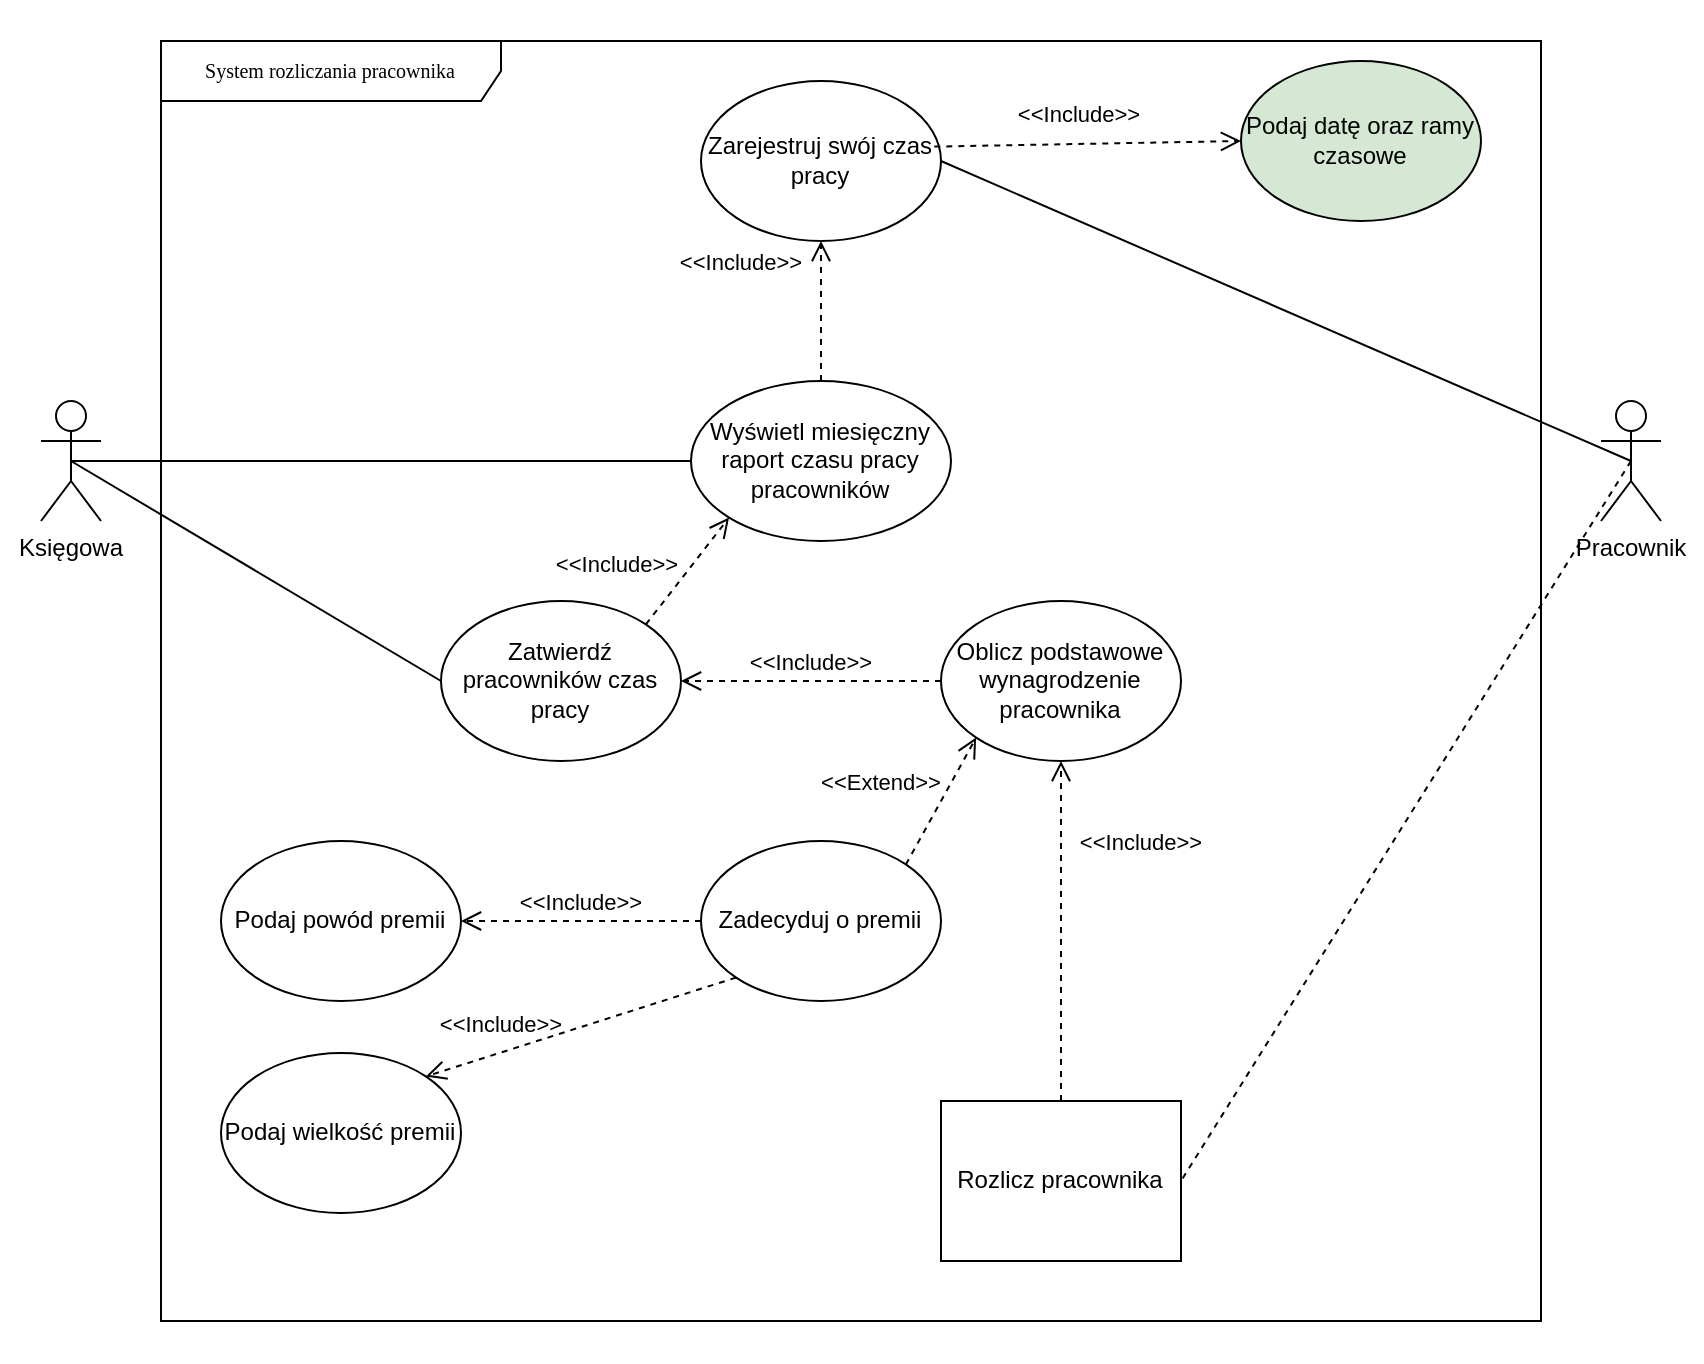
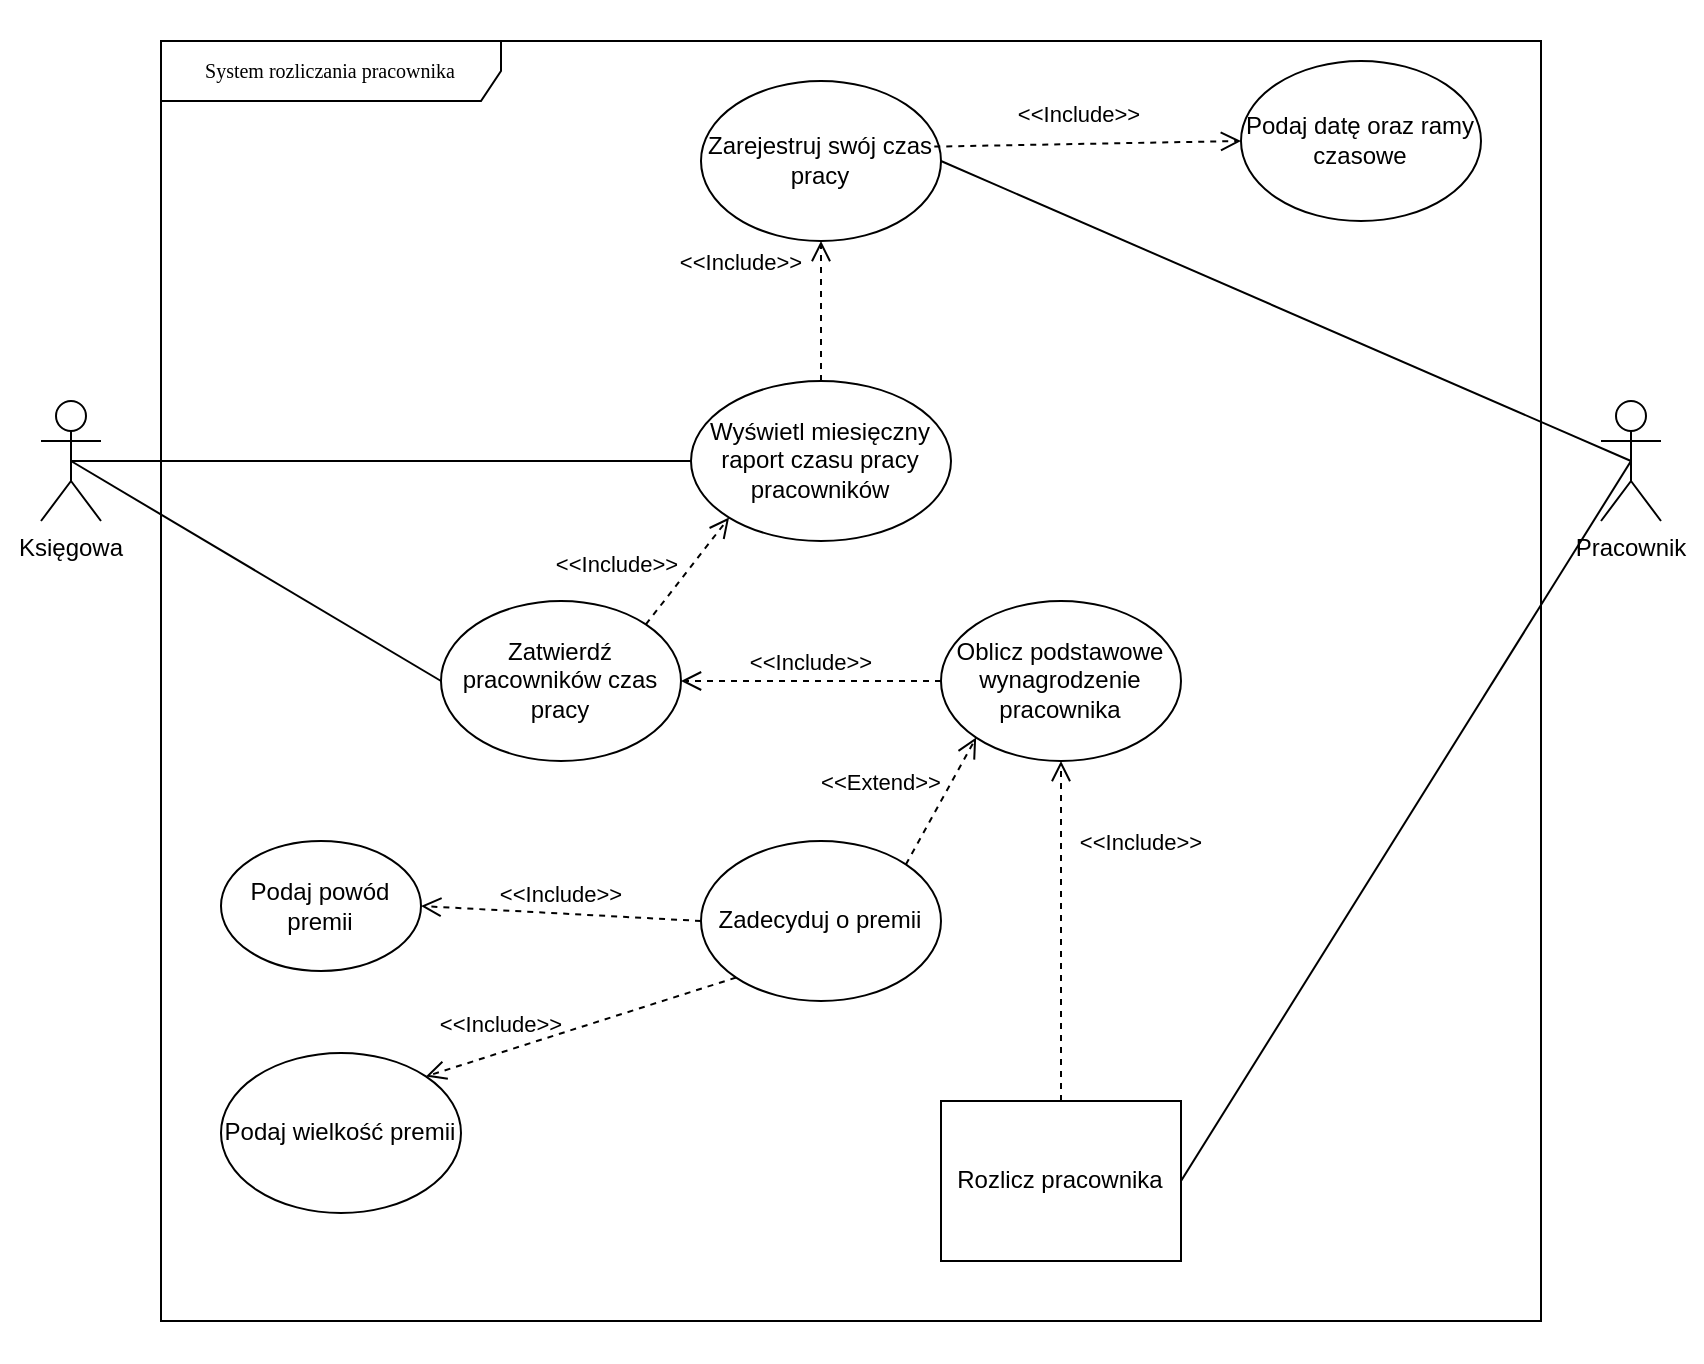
node "Podaj datę oraz ramy czasowe": fillcolor #d5e8d4 -> #ffffff
edge "Pracownik" -- "Rozlicz pracownika": style dashed -> solid
node "Podaj powód premii": size 240x160 -> 200x130
